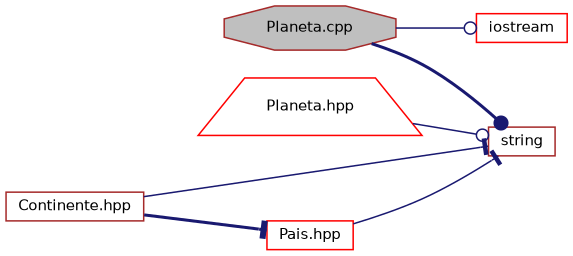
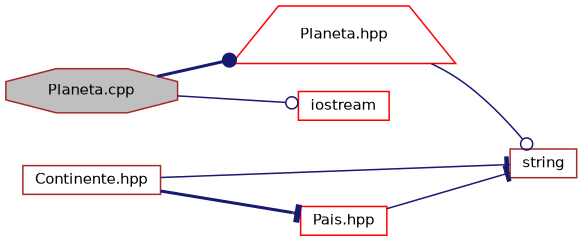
edge "Planeta.cpp" -> "string": now "Planeta.cpp" -> "Planeta.hpp"
